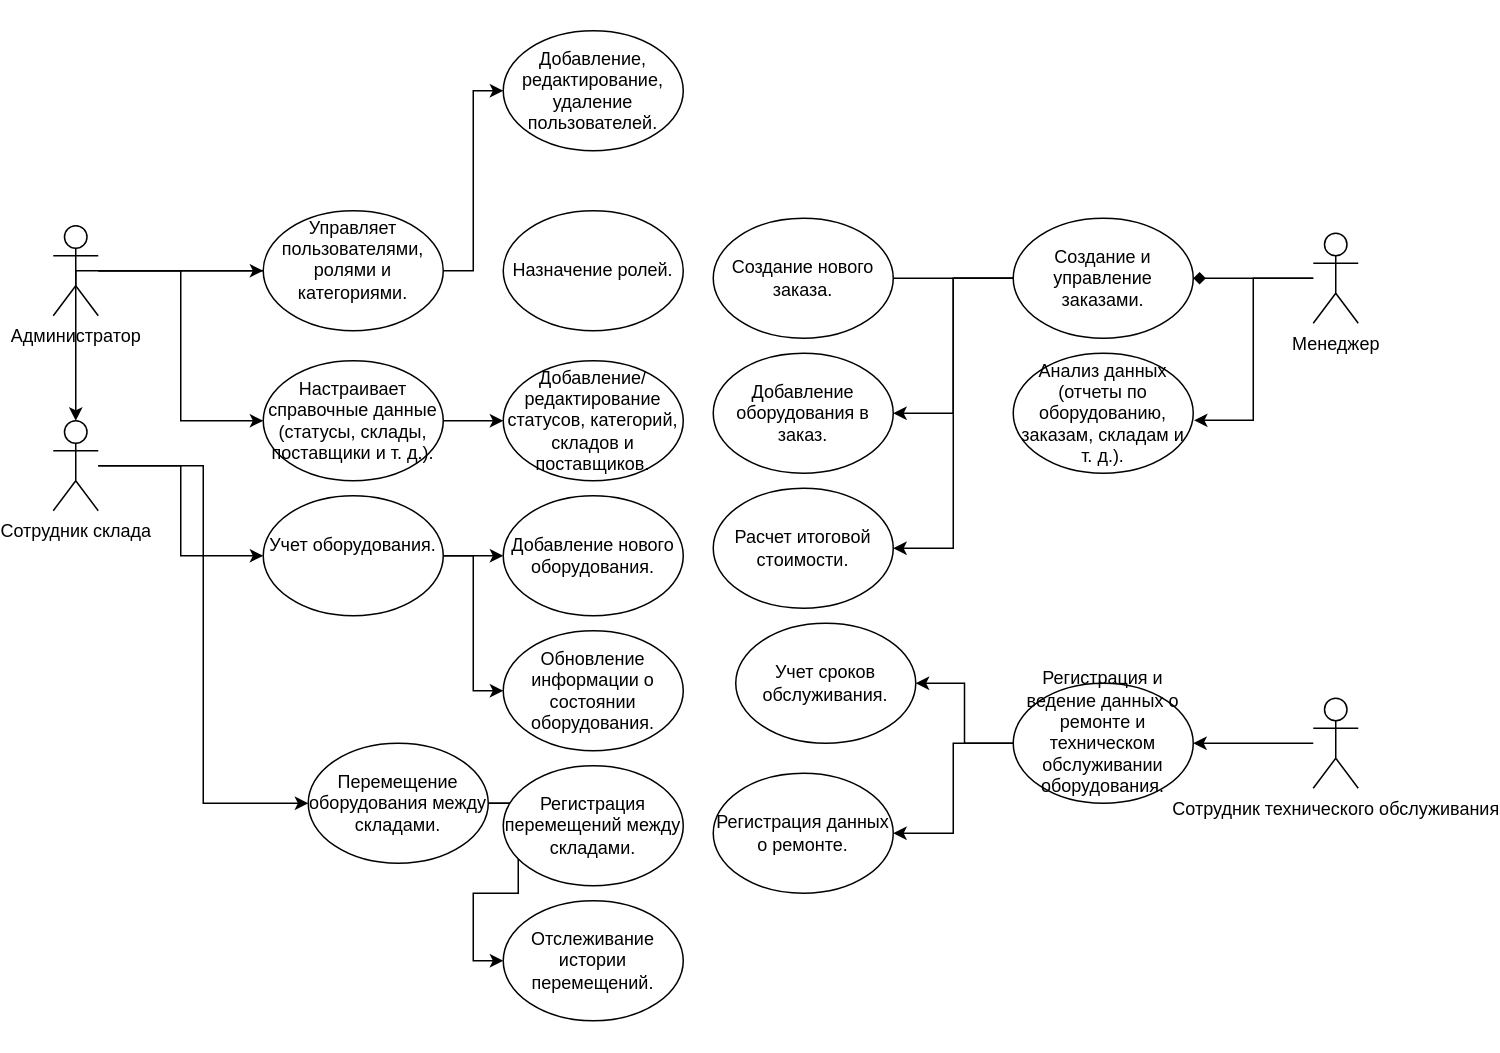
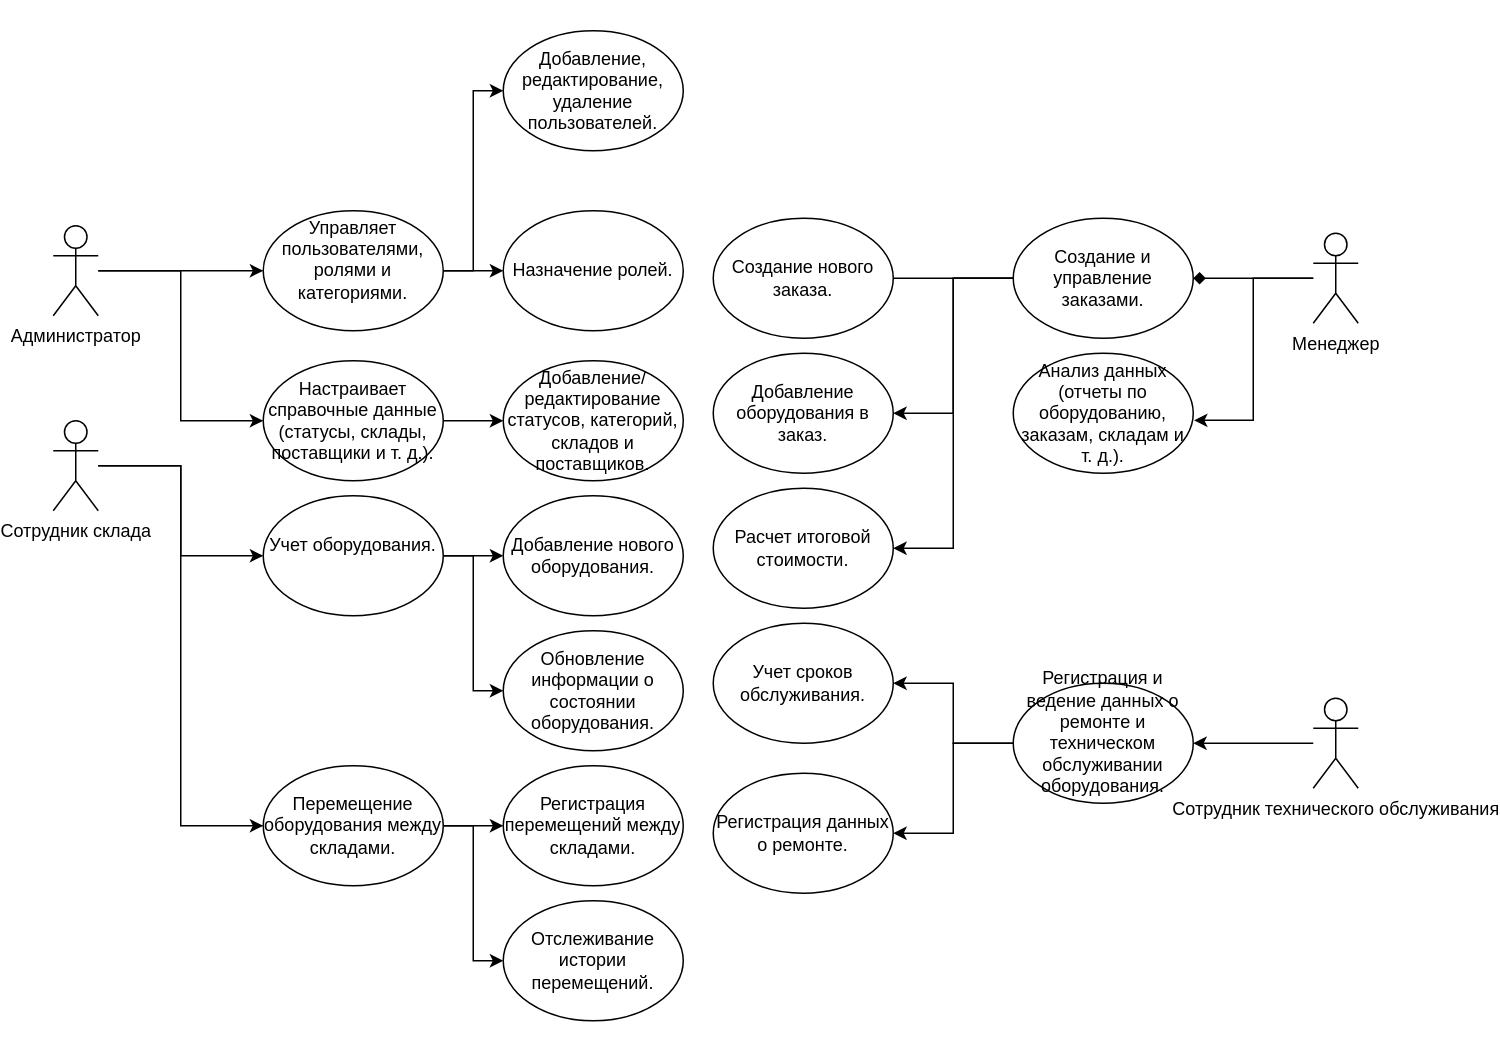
edge "Управляет пользователями, ролями и категориями." -> "Сотрудник склада": now "Управляет пользователями, ролями и категориями." -> "Назначение ролей."
node "Учет сроков обслуживания.": moved (826, 683) -> (803, 683)
node "Перемещение оборудования между складами.": moved (398, 803) -> (353, 826)
